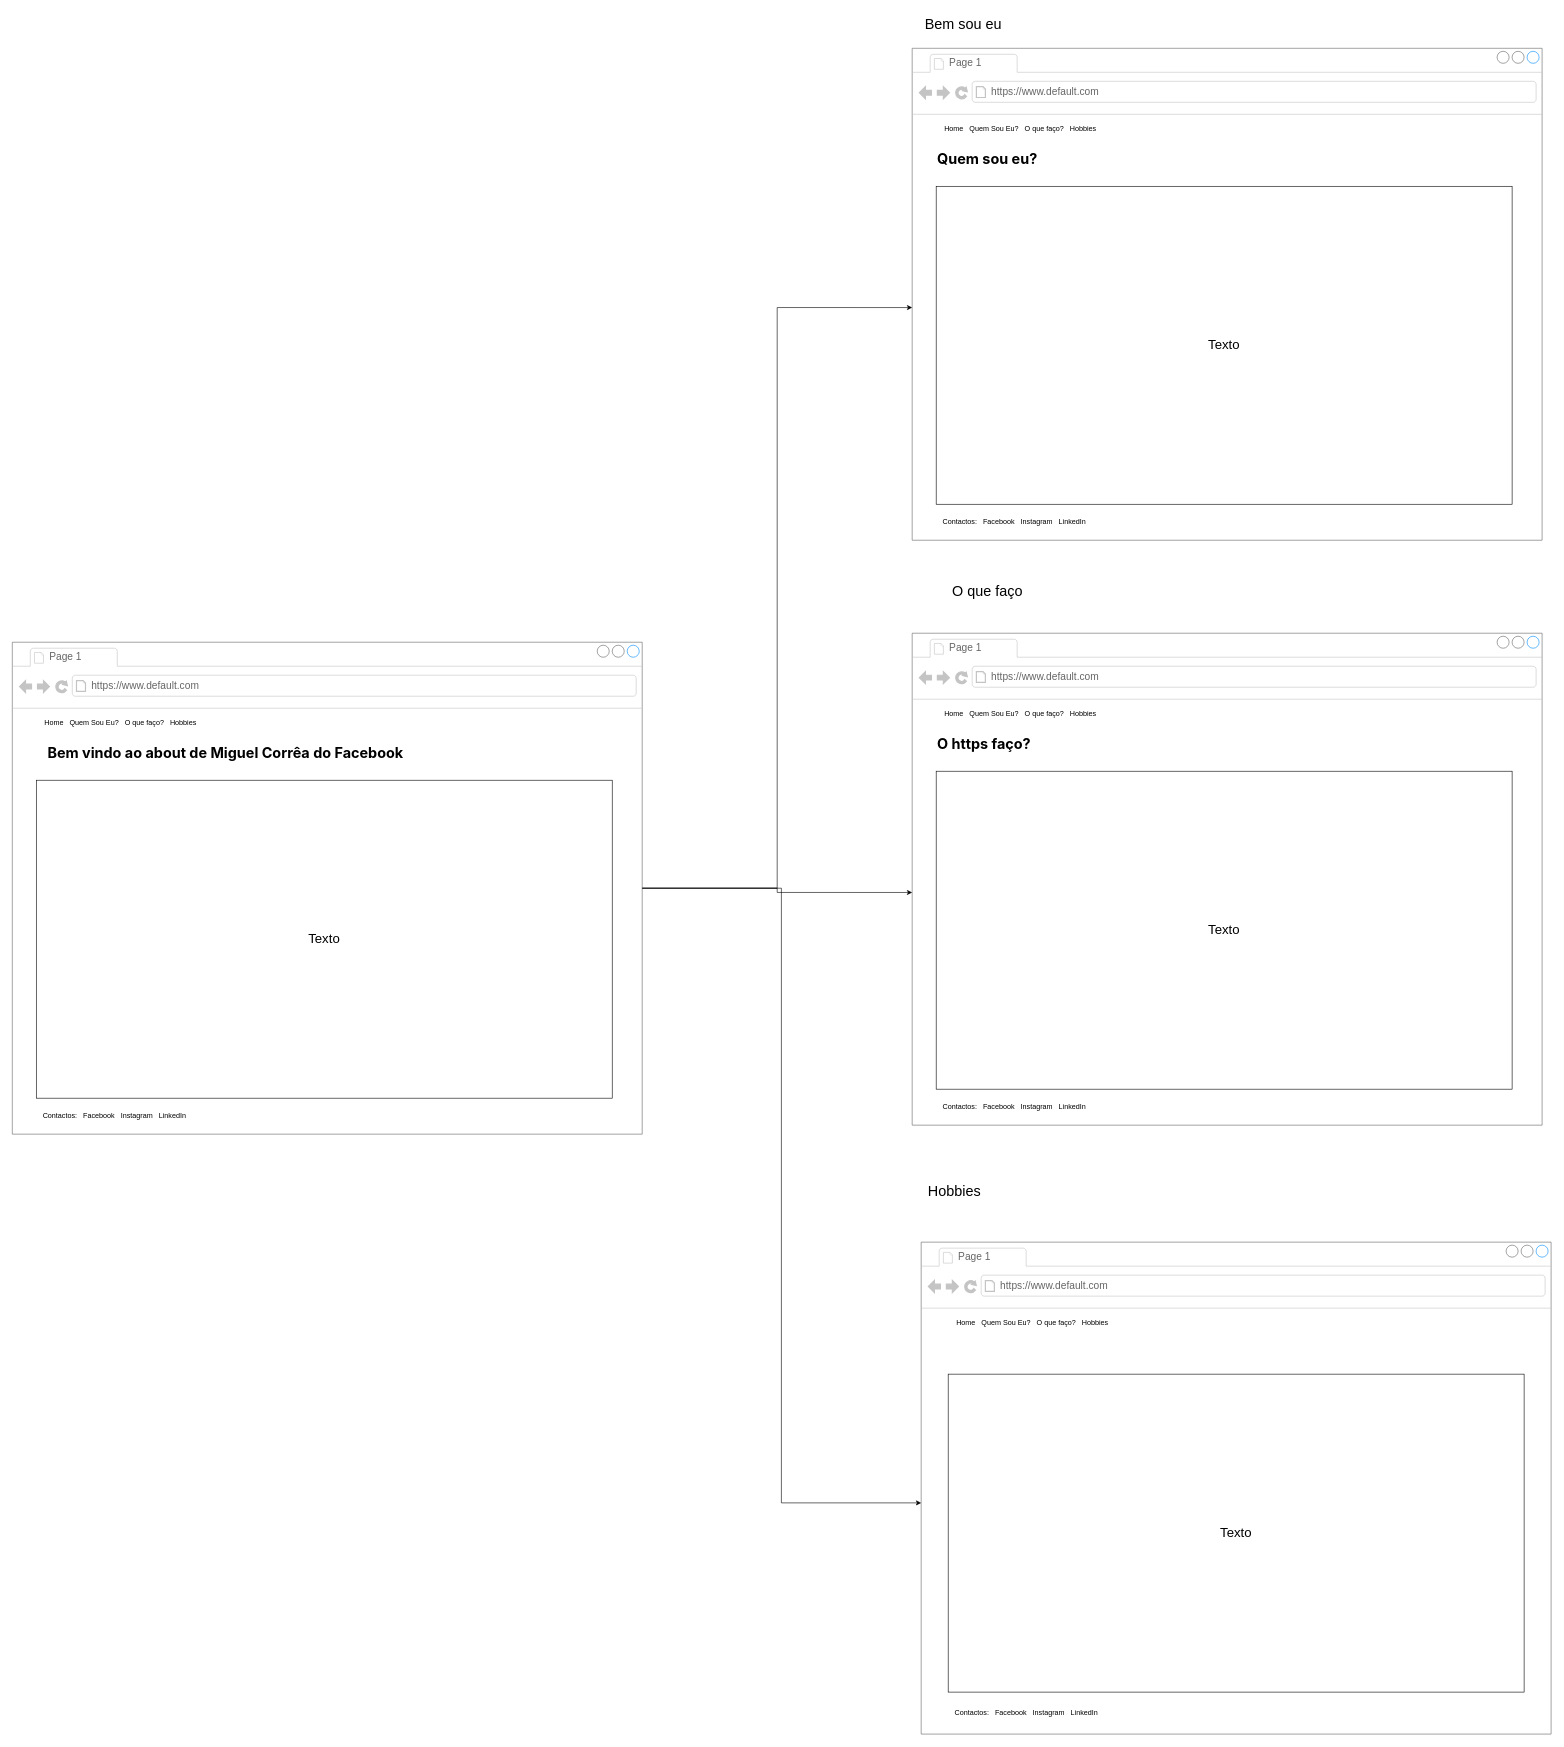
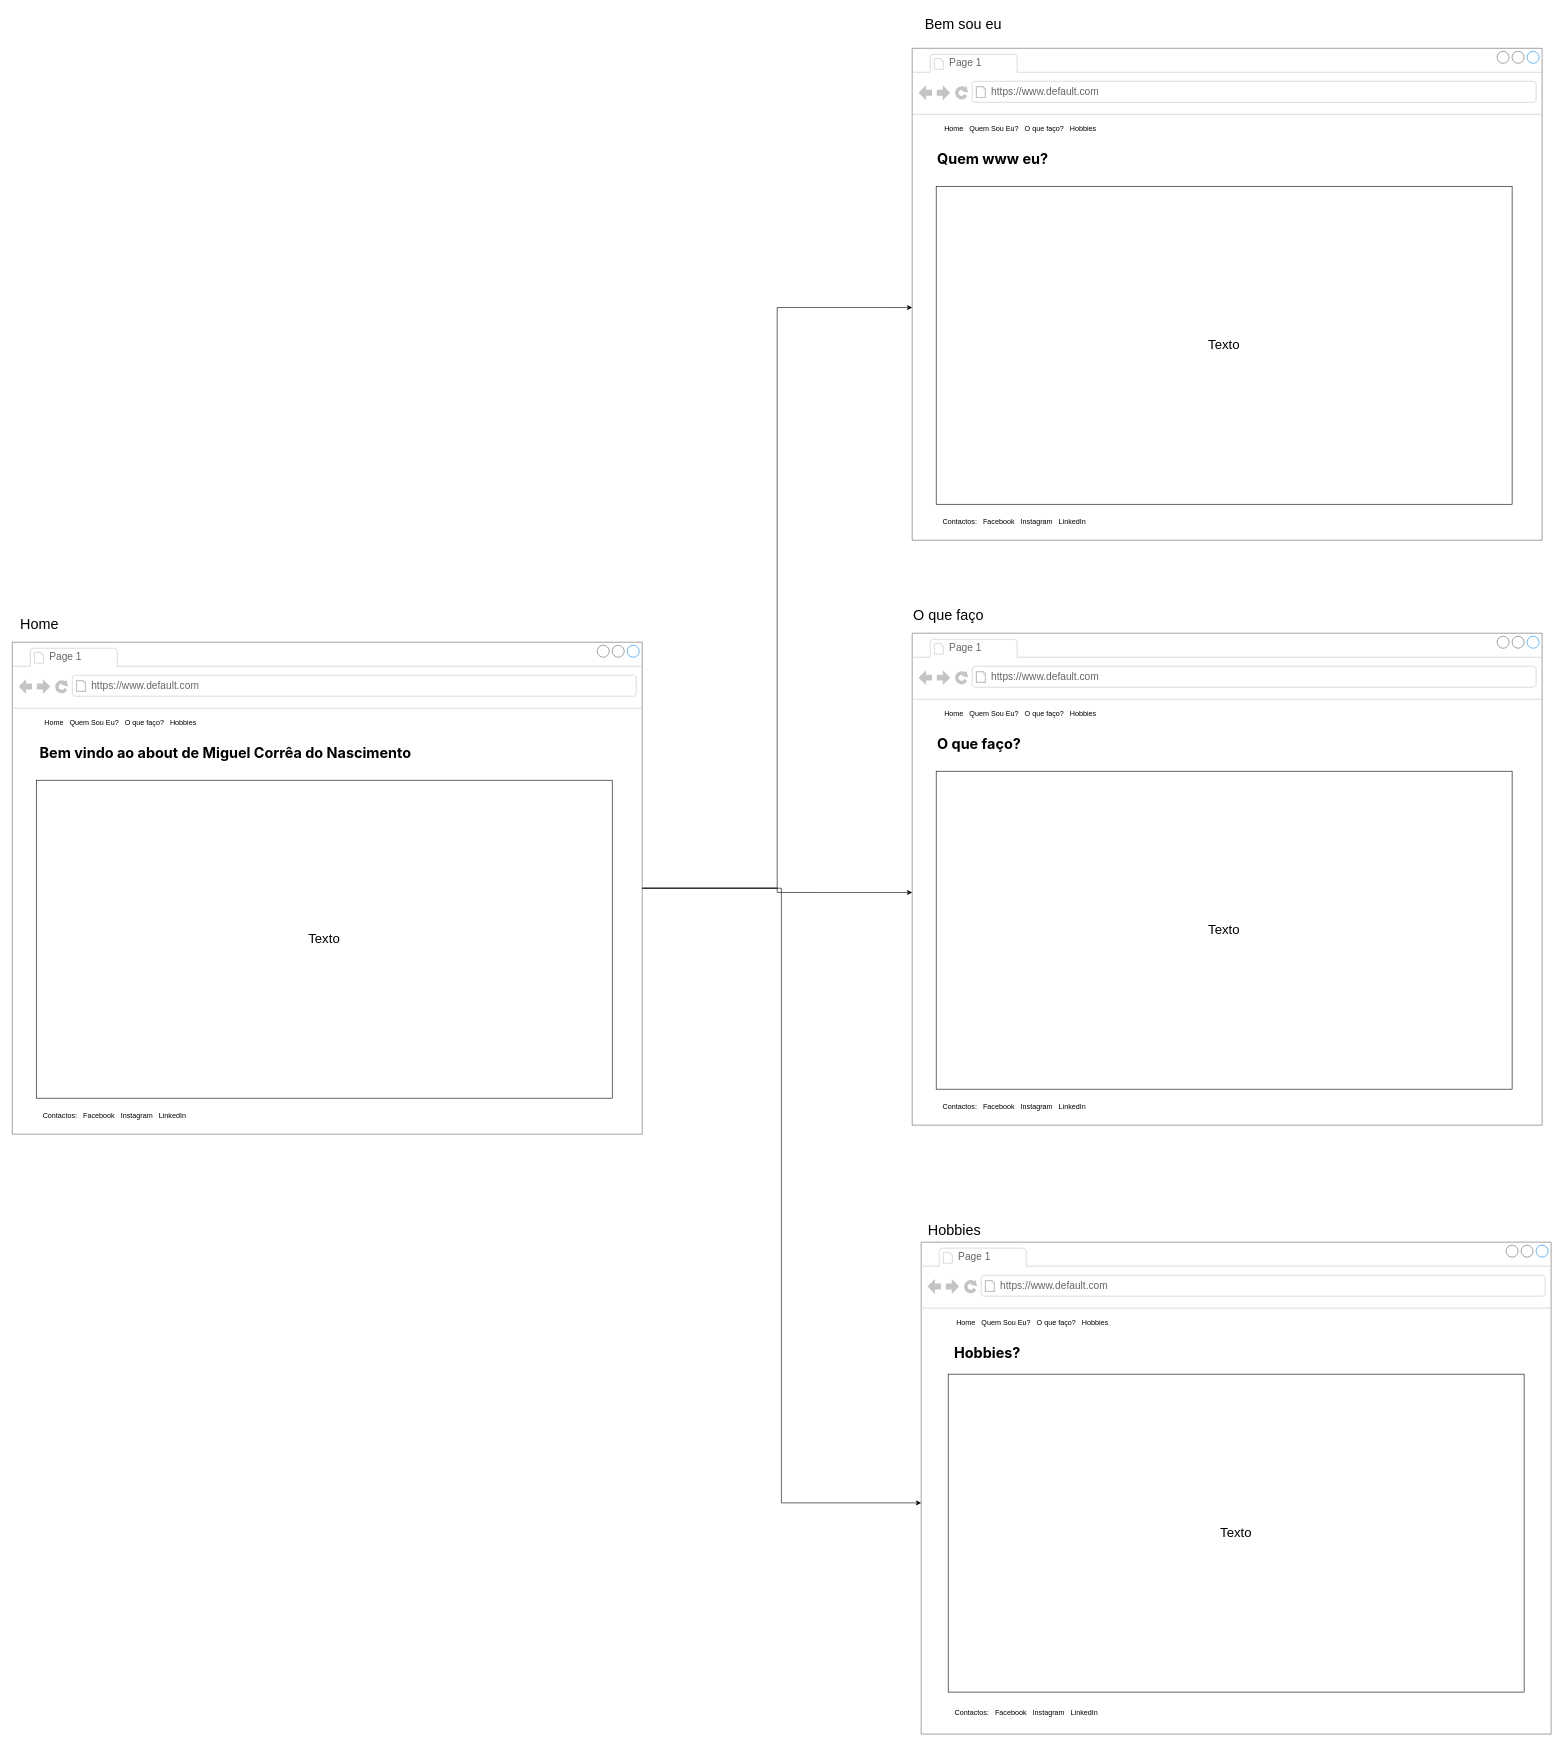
node "Quem sou eu?": label "Quem sou eu?" -> "Quem www eu?"
node "O que faço": moved (987, 591) -> (948, 615)
node "Home": added
node "O https faço?": label "O https faço?" -> "O que faço?"
node "Bem vindo ao about de Miguel Corrêa do Facebook": label "Bem vindo ao about de Miguel Corrêa do Facebook" -> "Bem vindo ao about de Miguel Corrêa do Nascimento"
node "Hobbies": moved (954, 1191) -> (954, 1230)
node "Hobbies?": added
